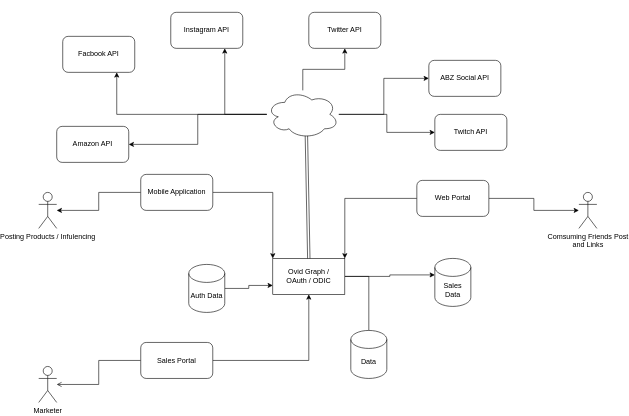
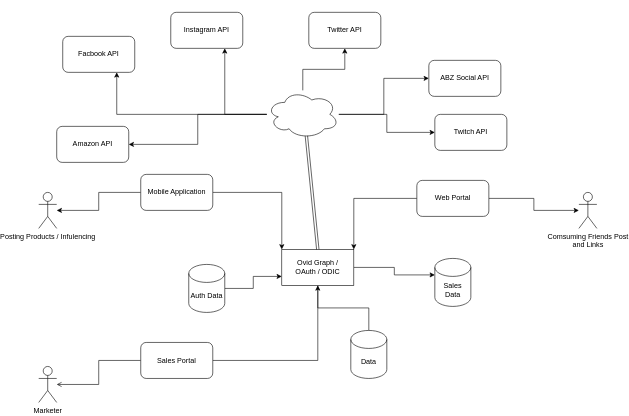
node "Ovid Graph / OAuth / ODIC": moved (309, 276) -> (318, 267)
